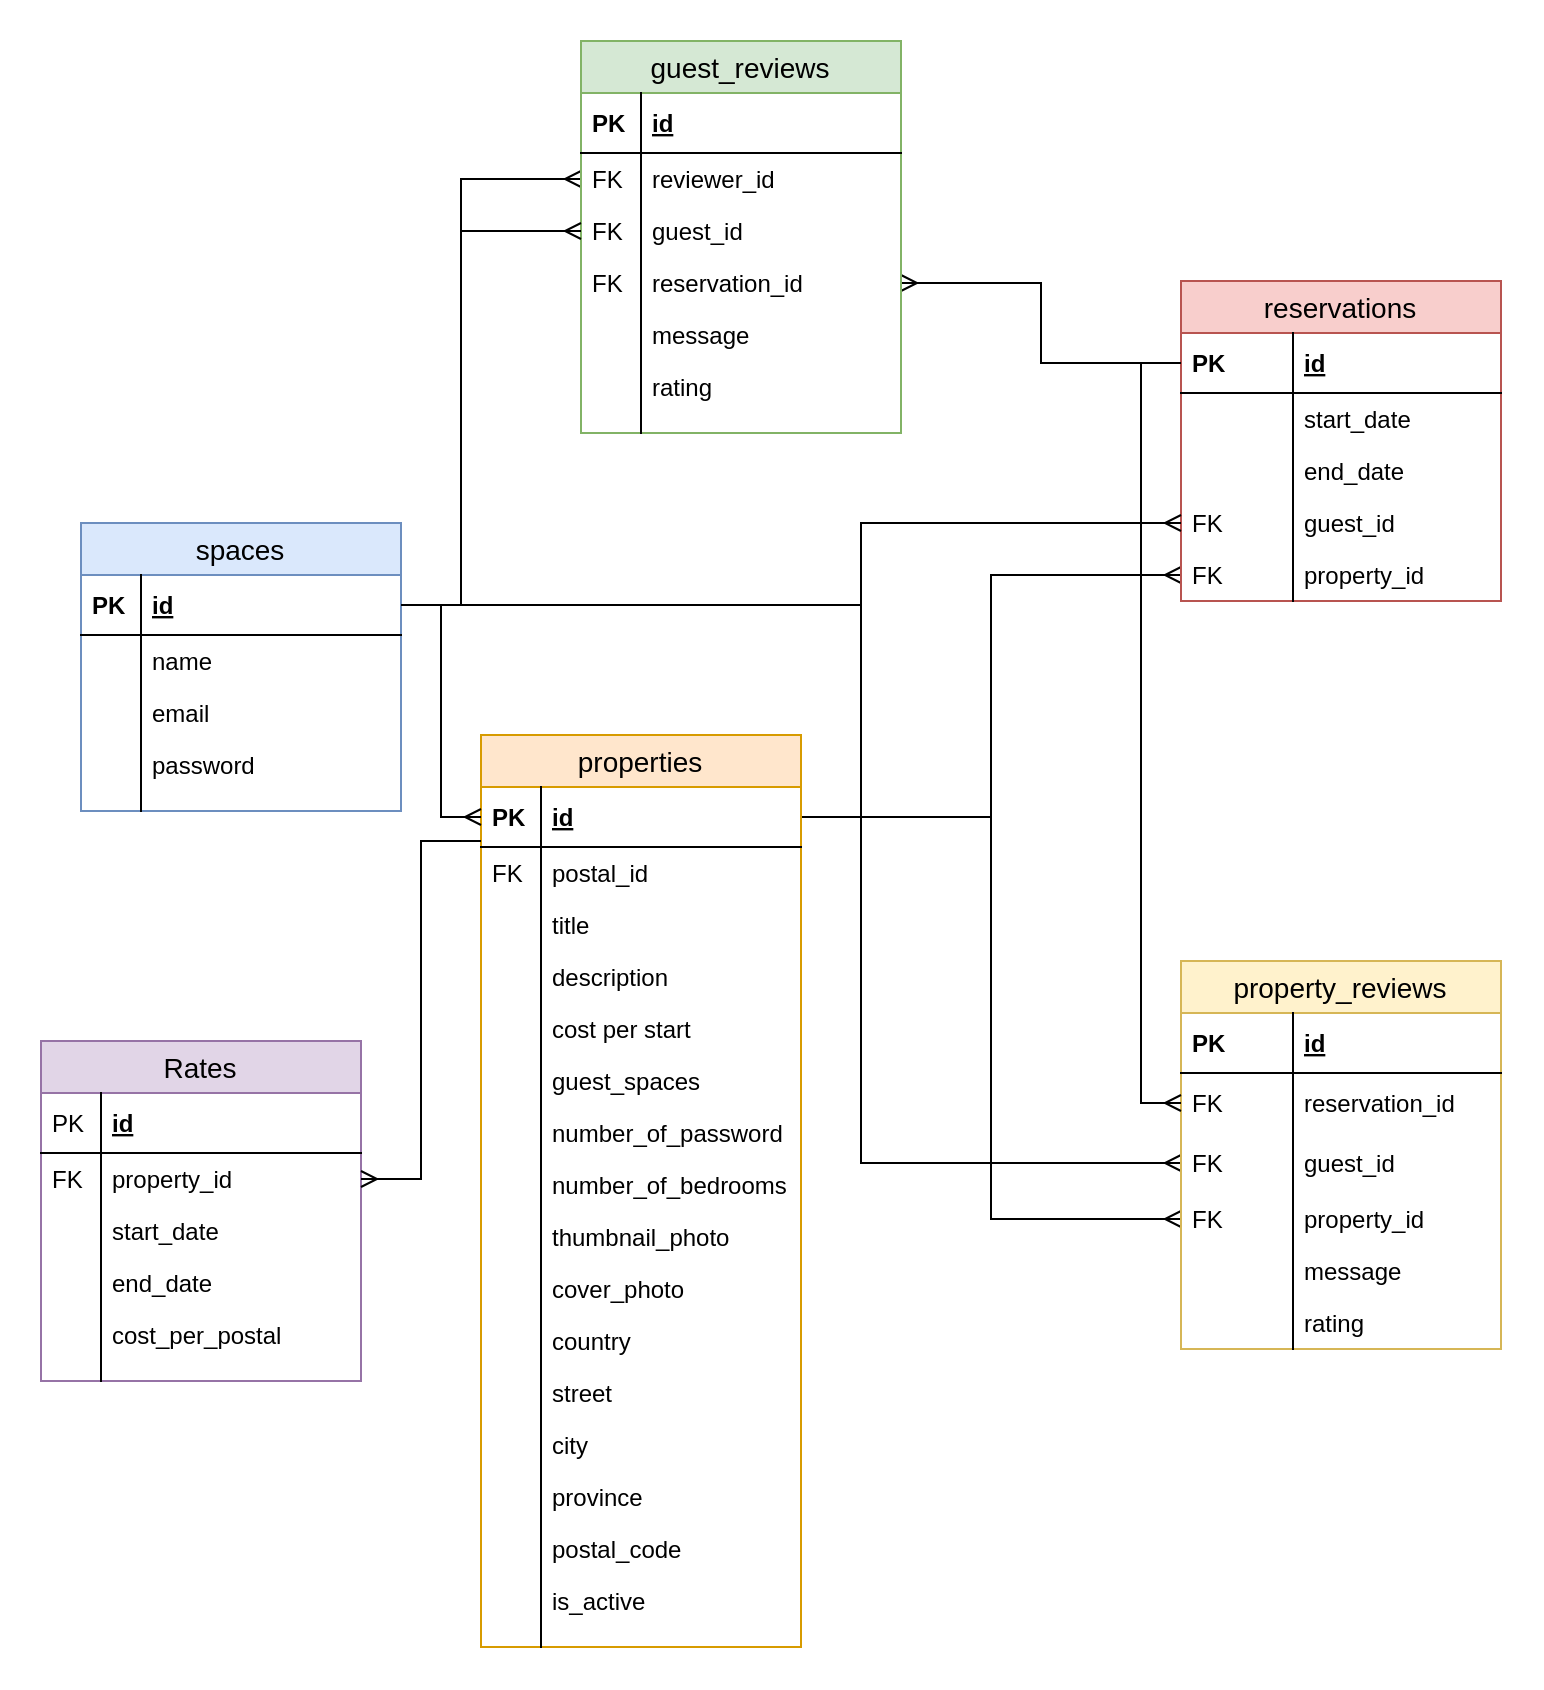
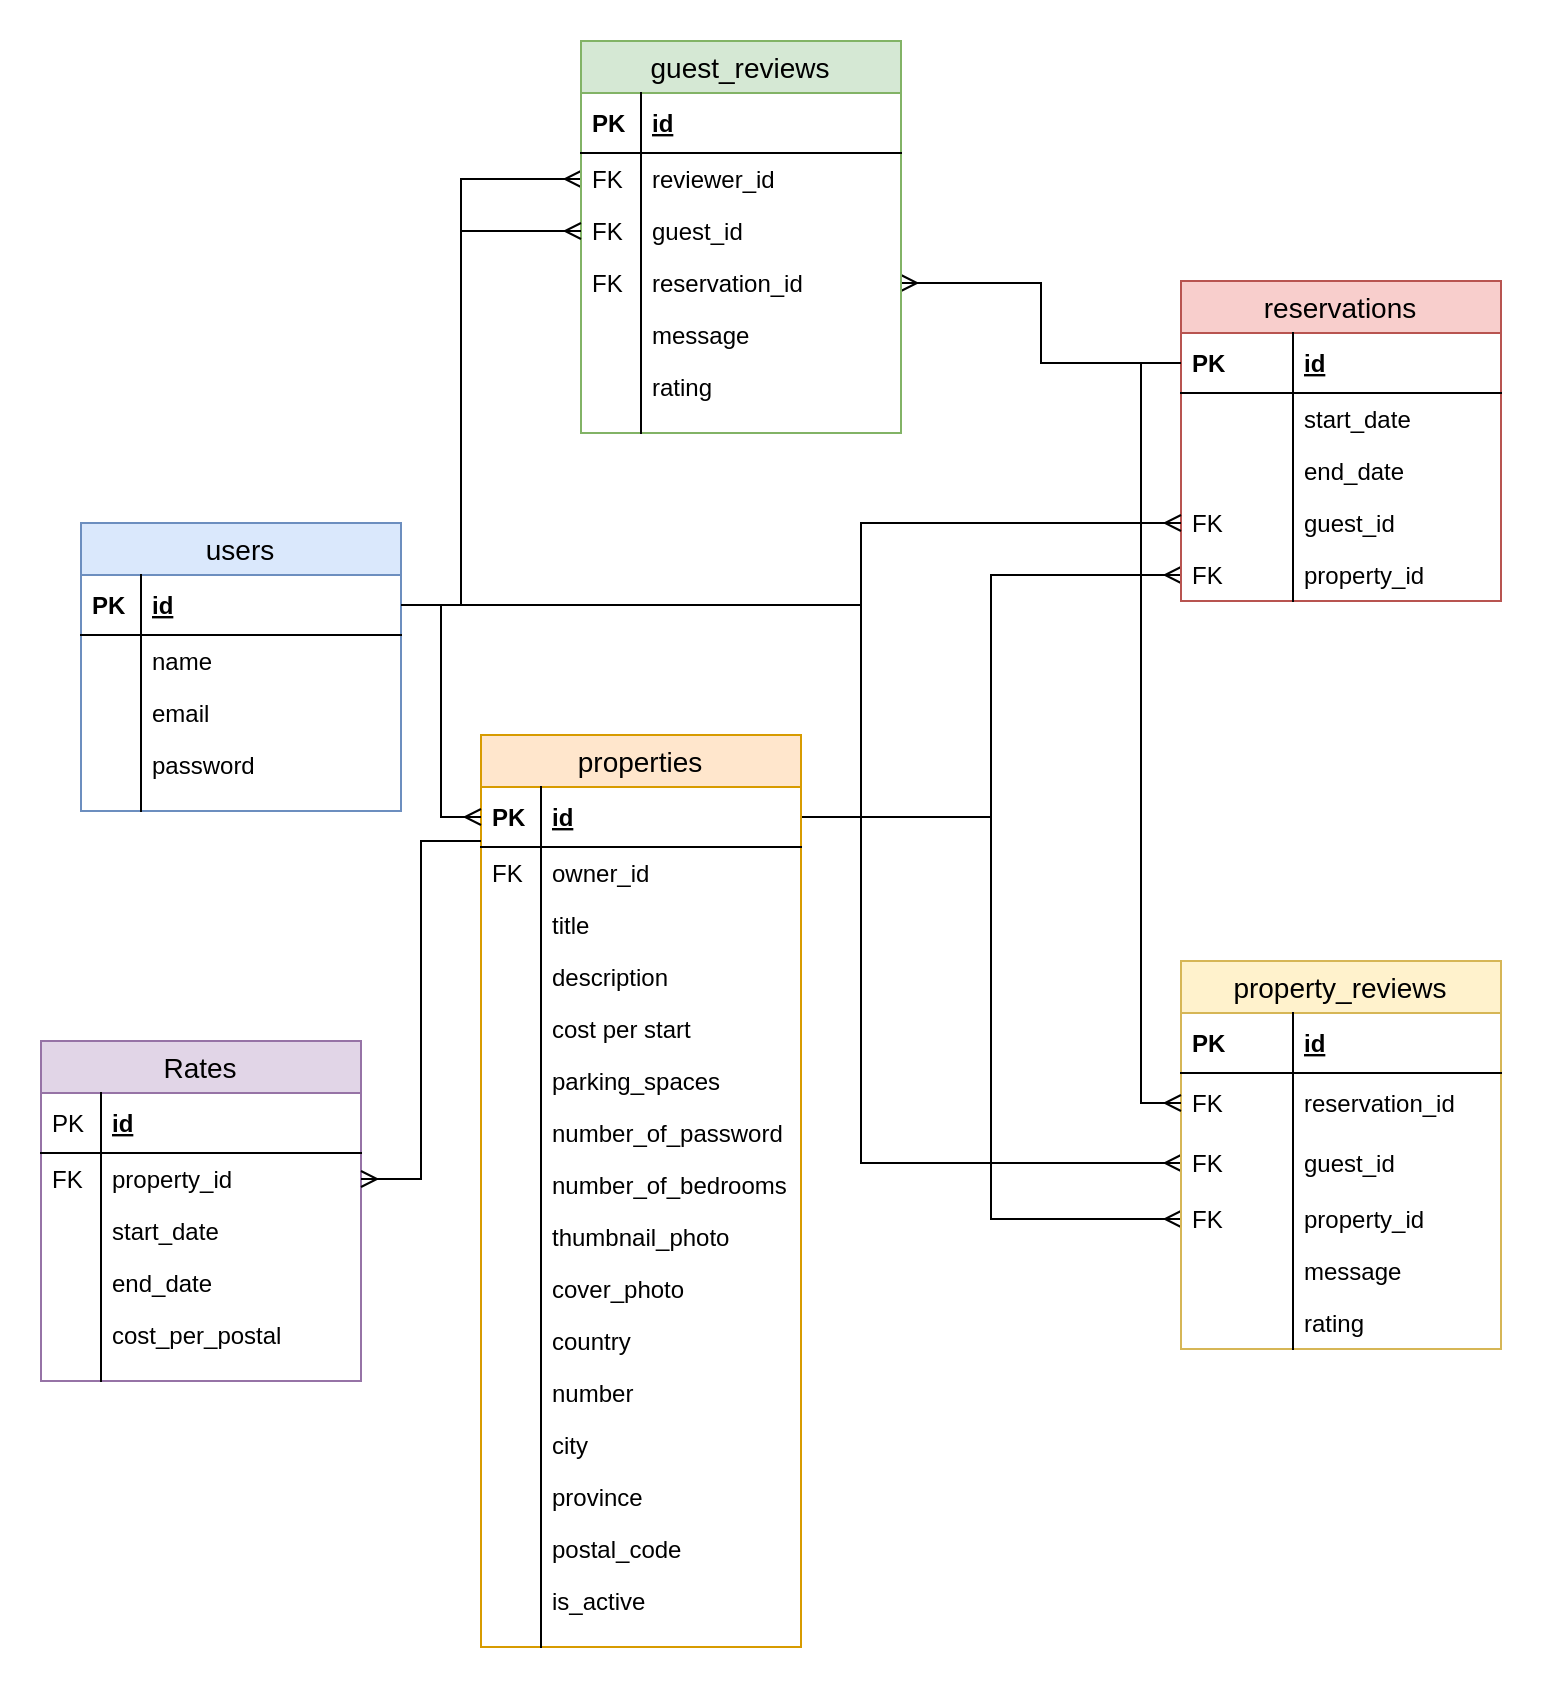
node "spaces": label "spaces" -> "users"
node "postal_id": label "postal_id" -> "owner_id"
node "guest_spaces": label "guest_spaces" -> "parking_spaces"
node "street": label "street" -> "number"
